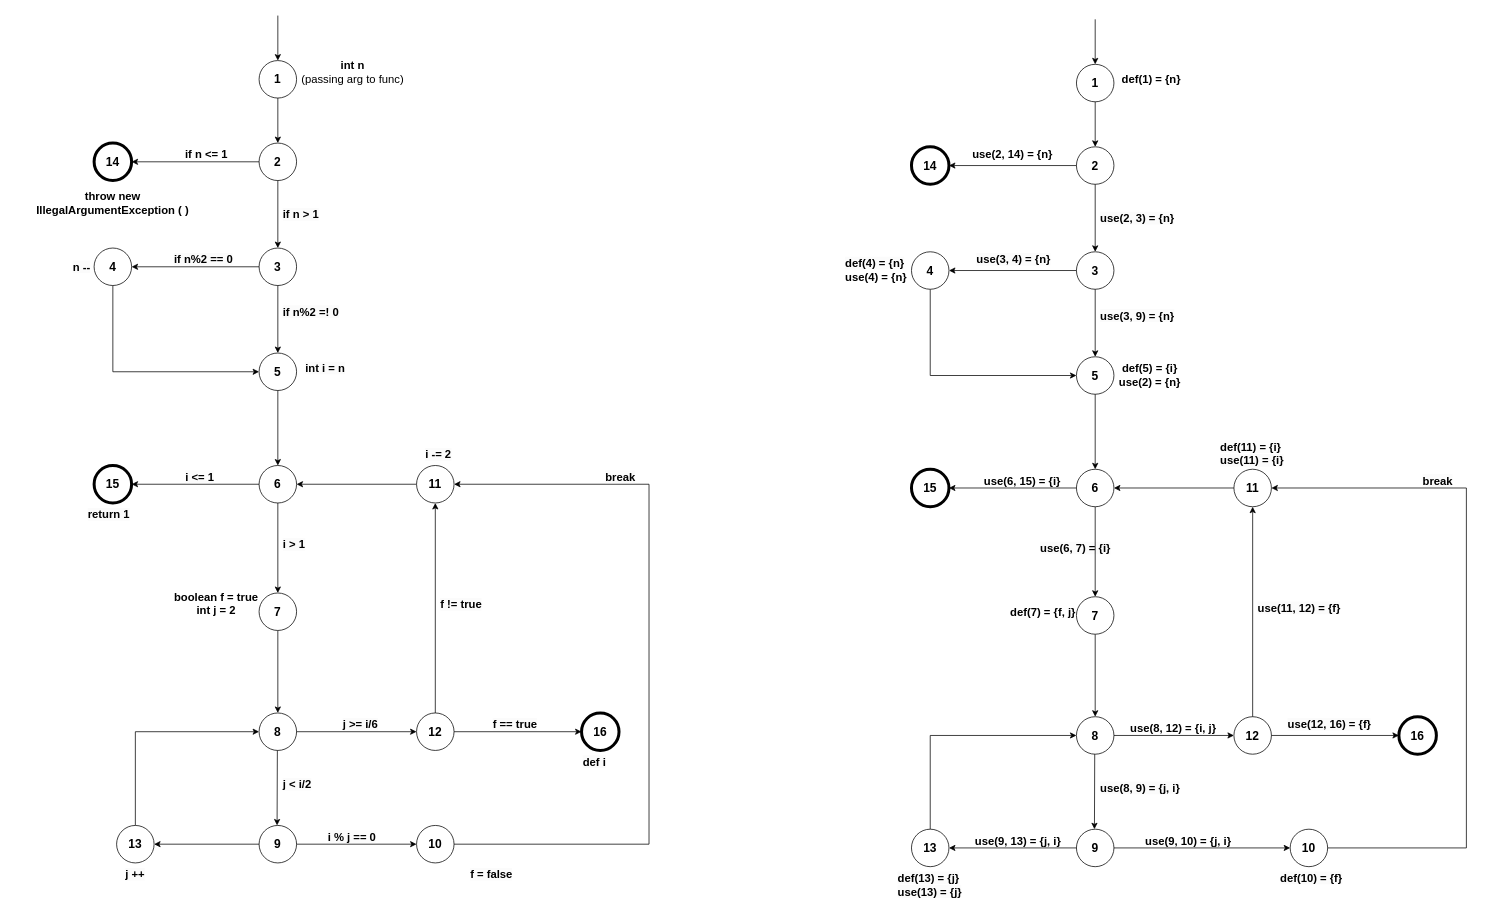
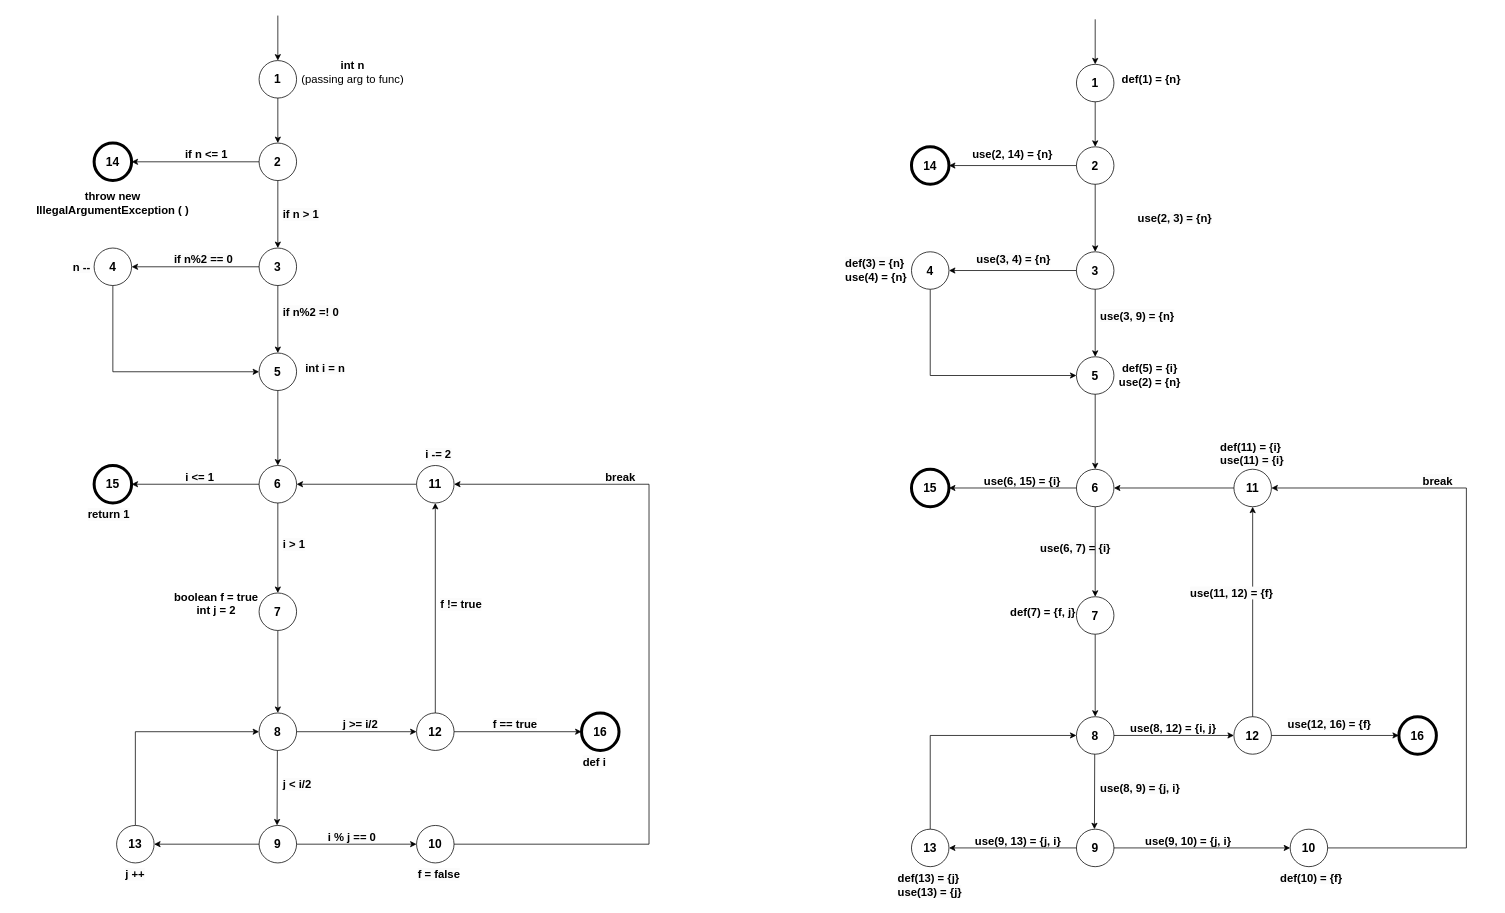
node "use(2, 3) = {n}": moved (1144, 222) -> (1182, 222)
node "def(4) = {n} use(4) = {n}": label "def(4) = {n} use(4) = {n}" -> "def(3) = {n} use(4) = {n}"
node "use(11, 12) = {f}": moved (1302, 612) -> (1234, 597)
node "j >= i/6": label "j >= i/6" -> "j >= i/2"
node "f = false": moved (503, 878) -> (450, 878)
